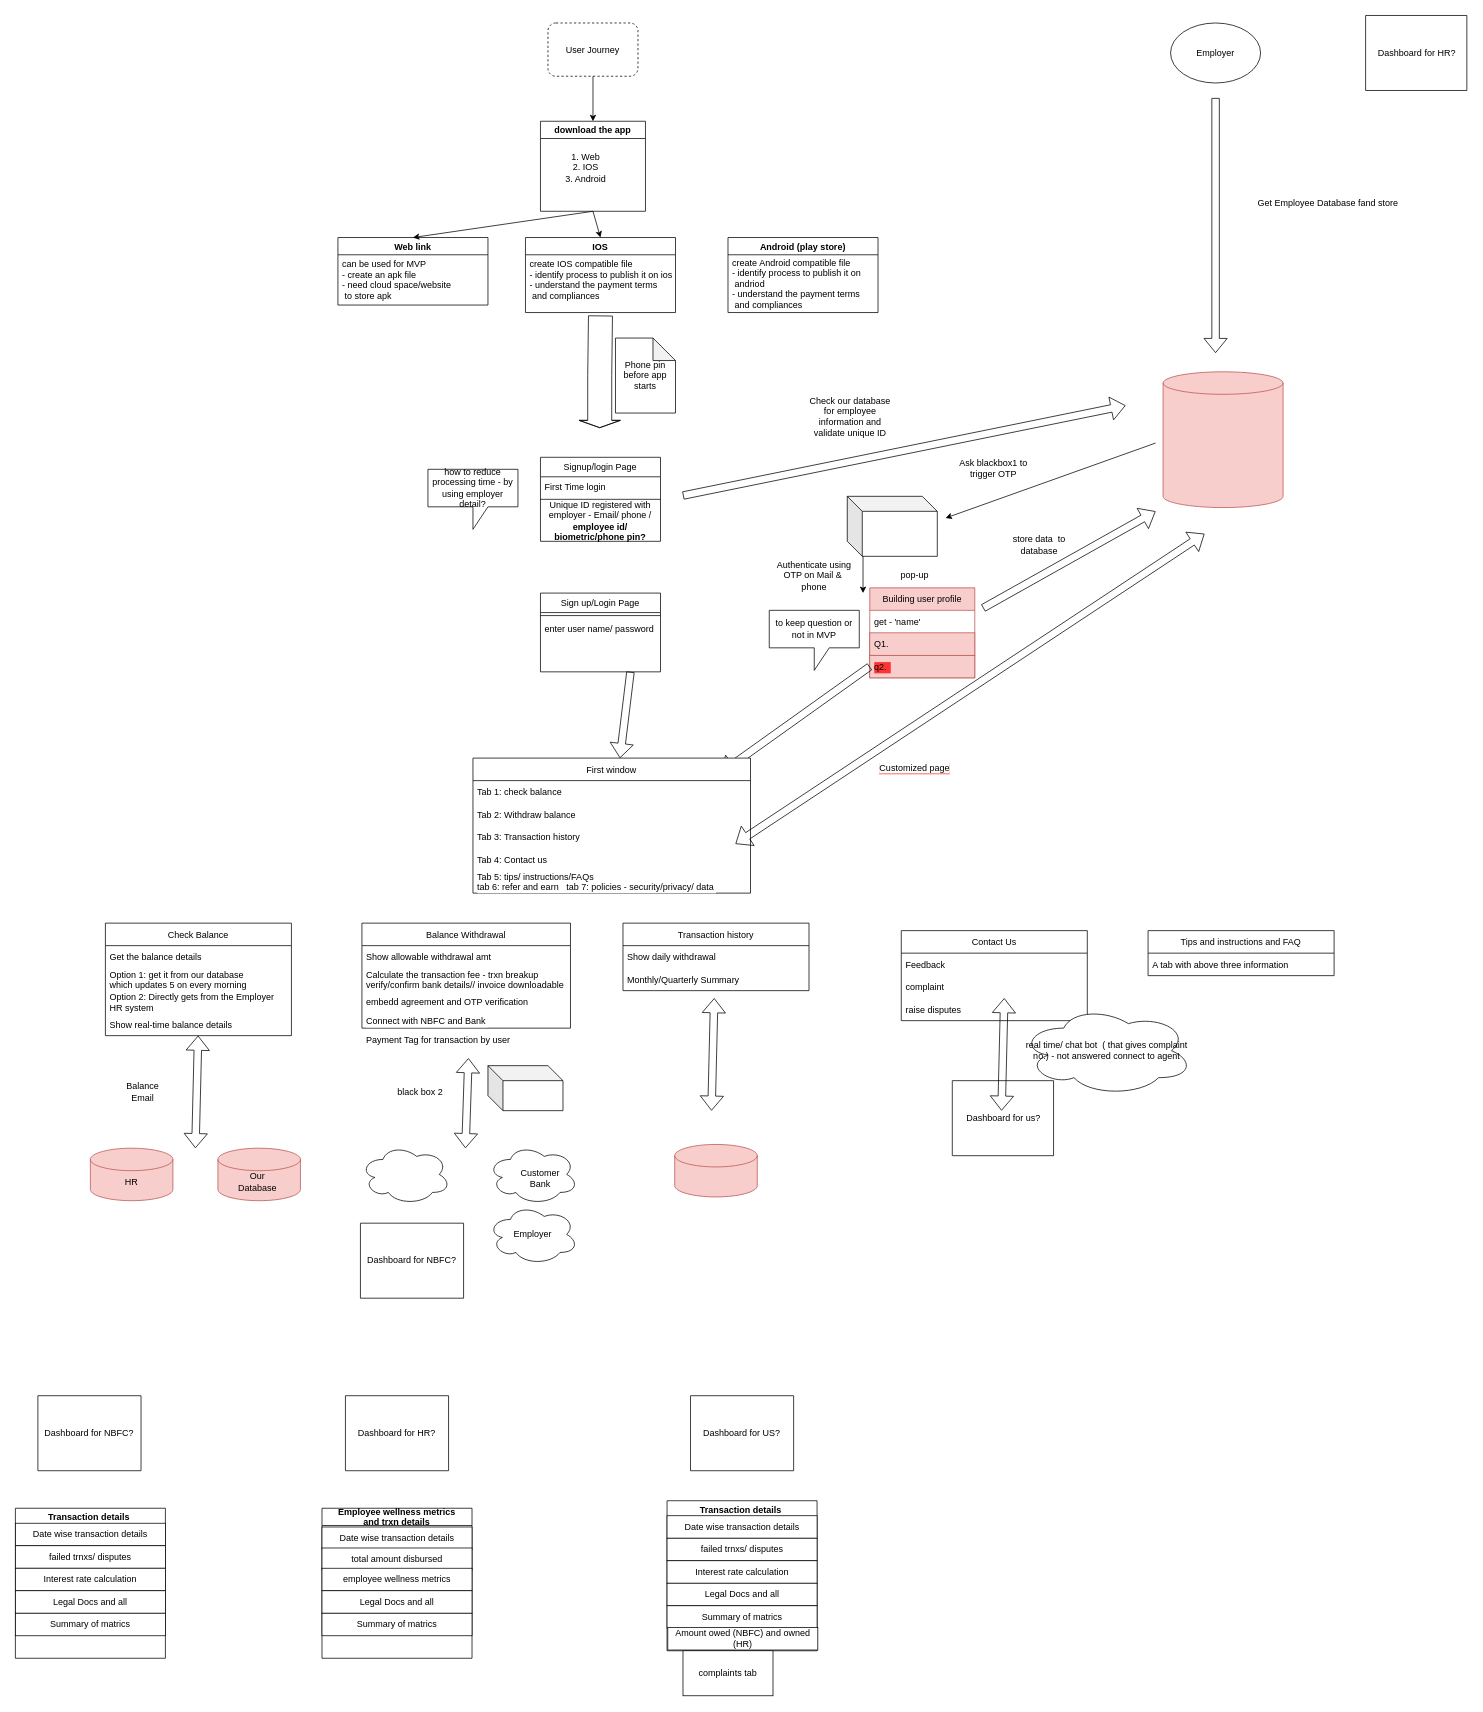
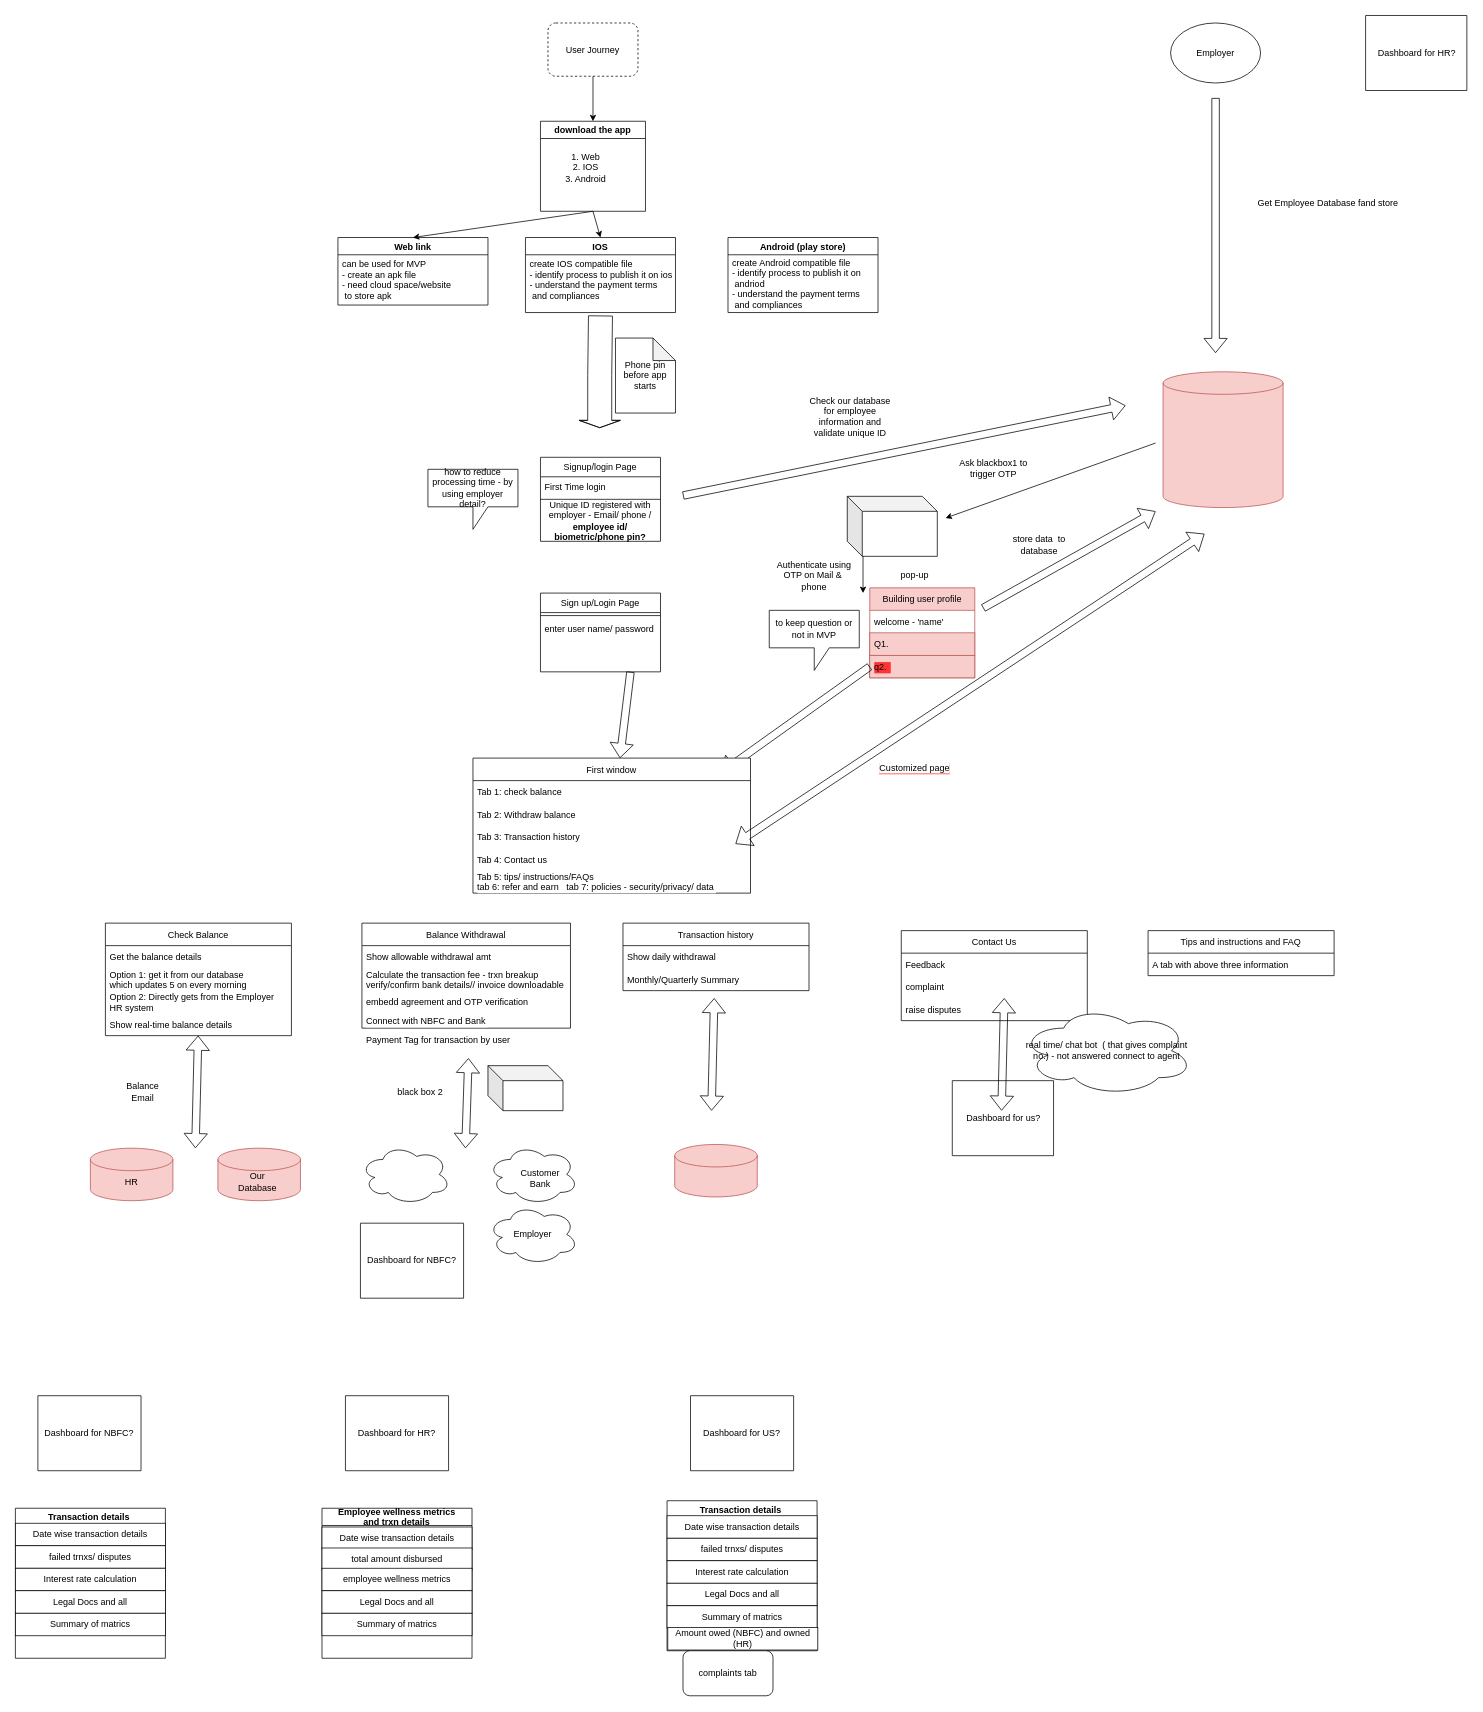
node "get - 'name'": label "get - 'name'" -> "welcome - 'name'"
node "complaints tab": shape rectangle -> rounded rectangle
